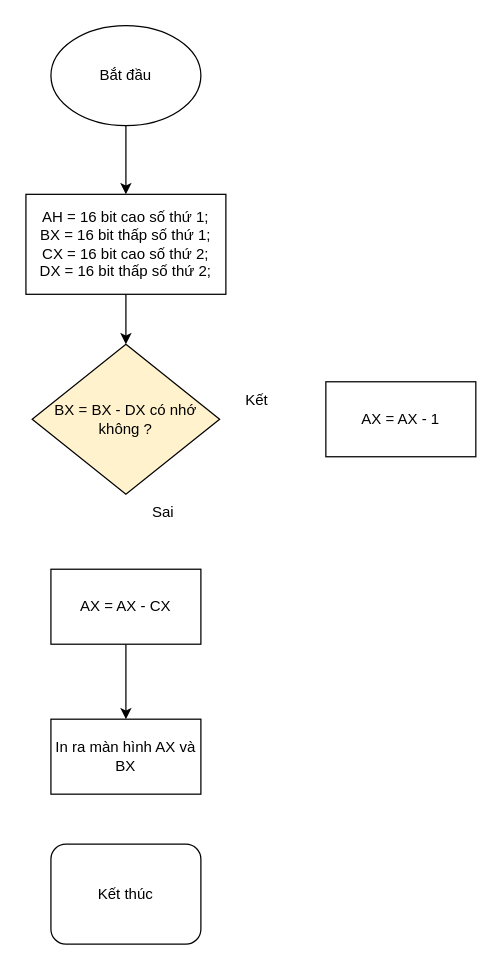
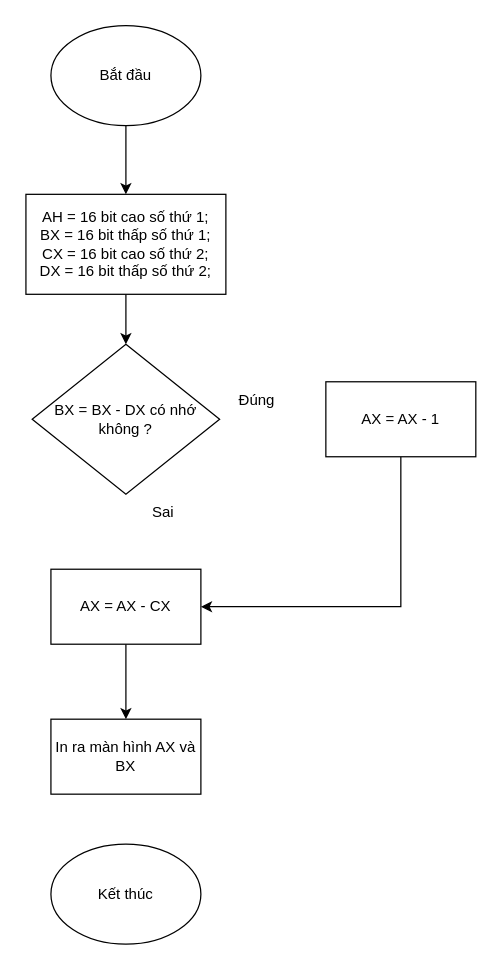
node "Kết": label "Kết" -> "Đúng"
node "BX = BX - DX có nhớ không ?": fillcolor #fff2cc -> #ffffff
edge "AX = AX - 1" -> "AX = AX - CX": added
node "Kết thúc": shape rounded rectangle -> ellipse
